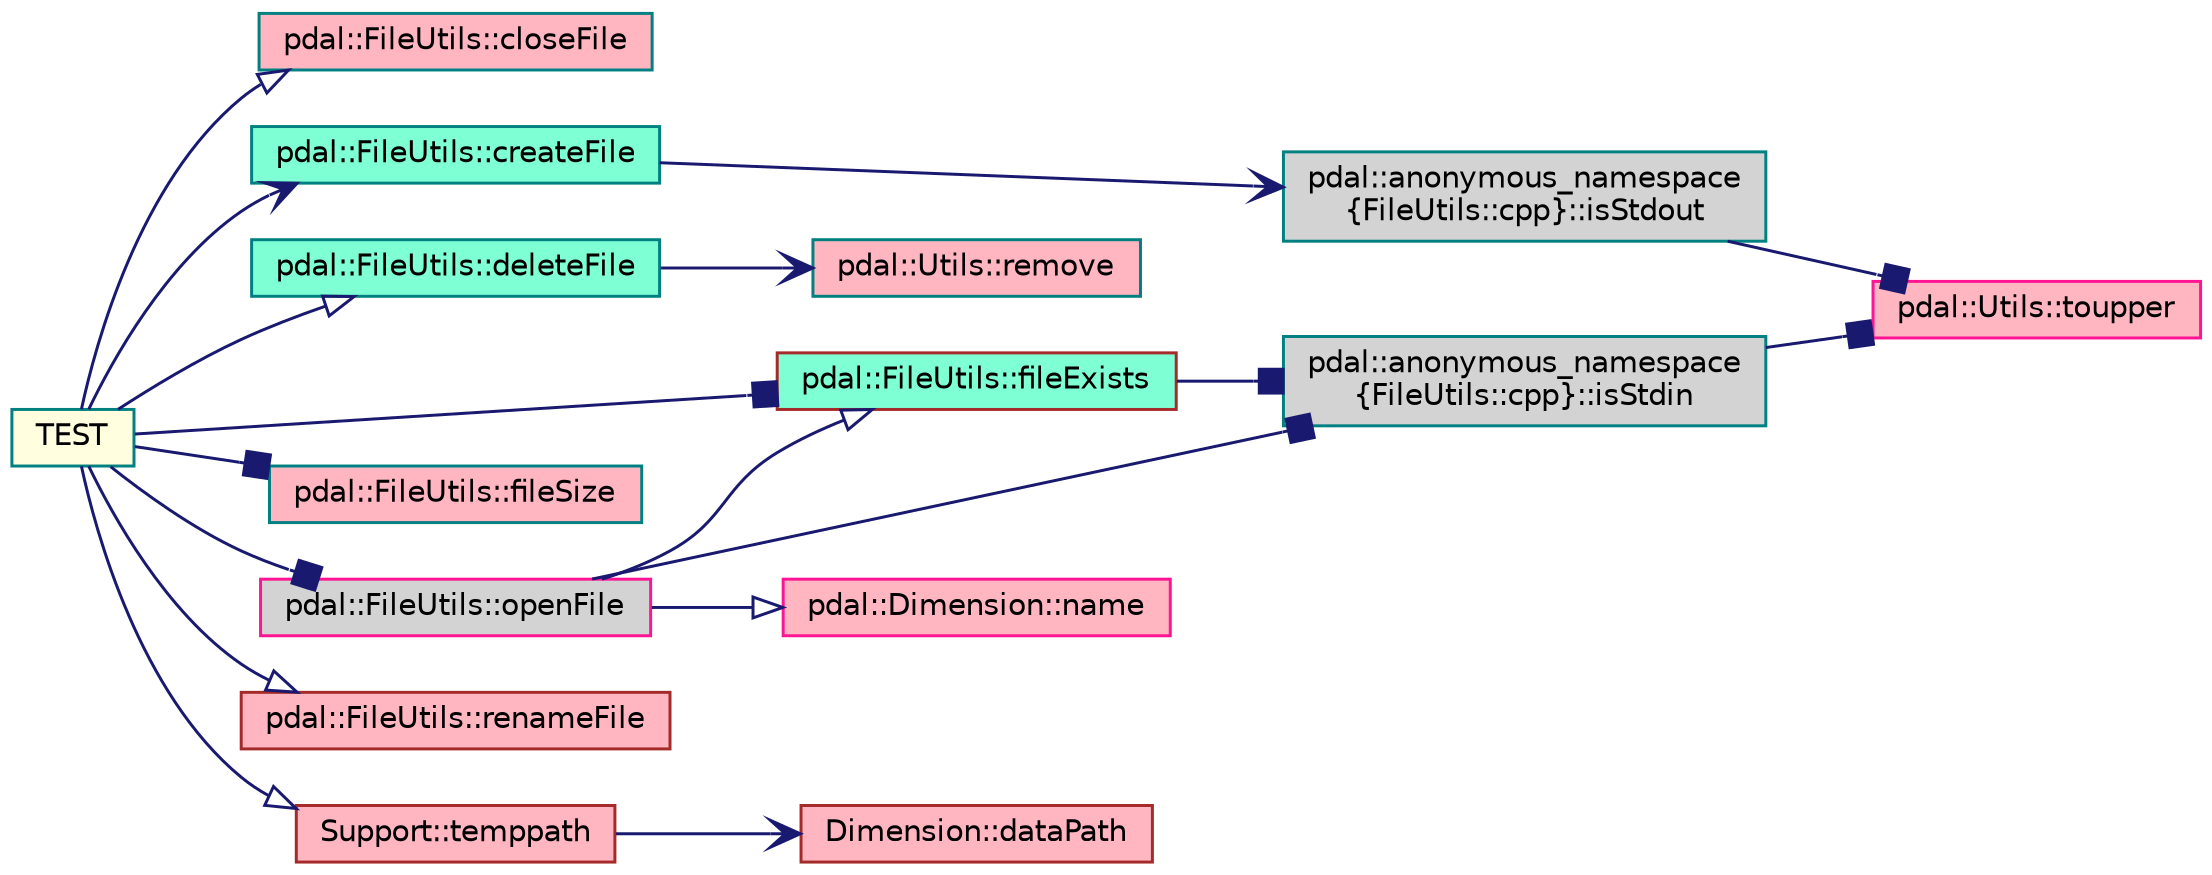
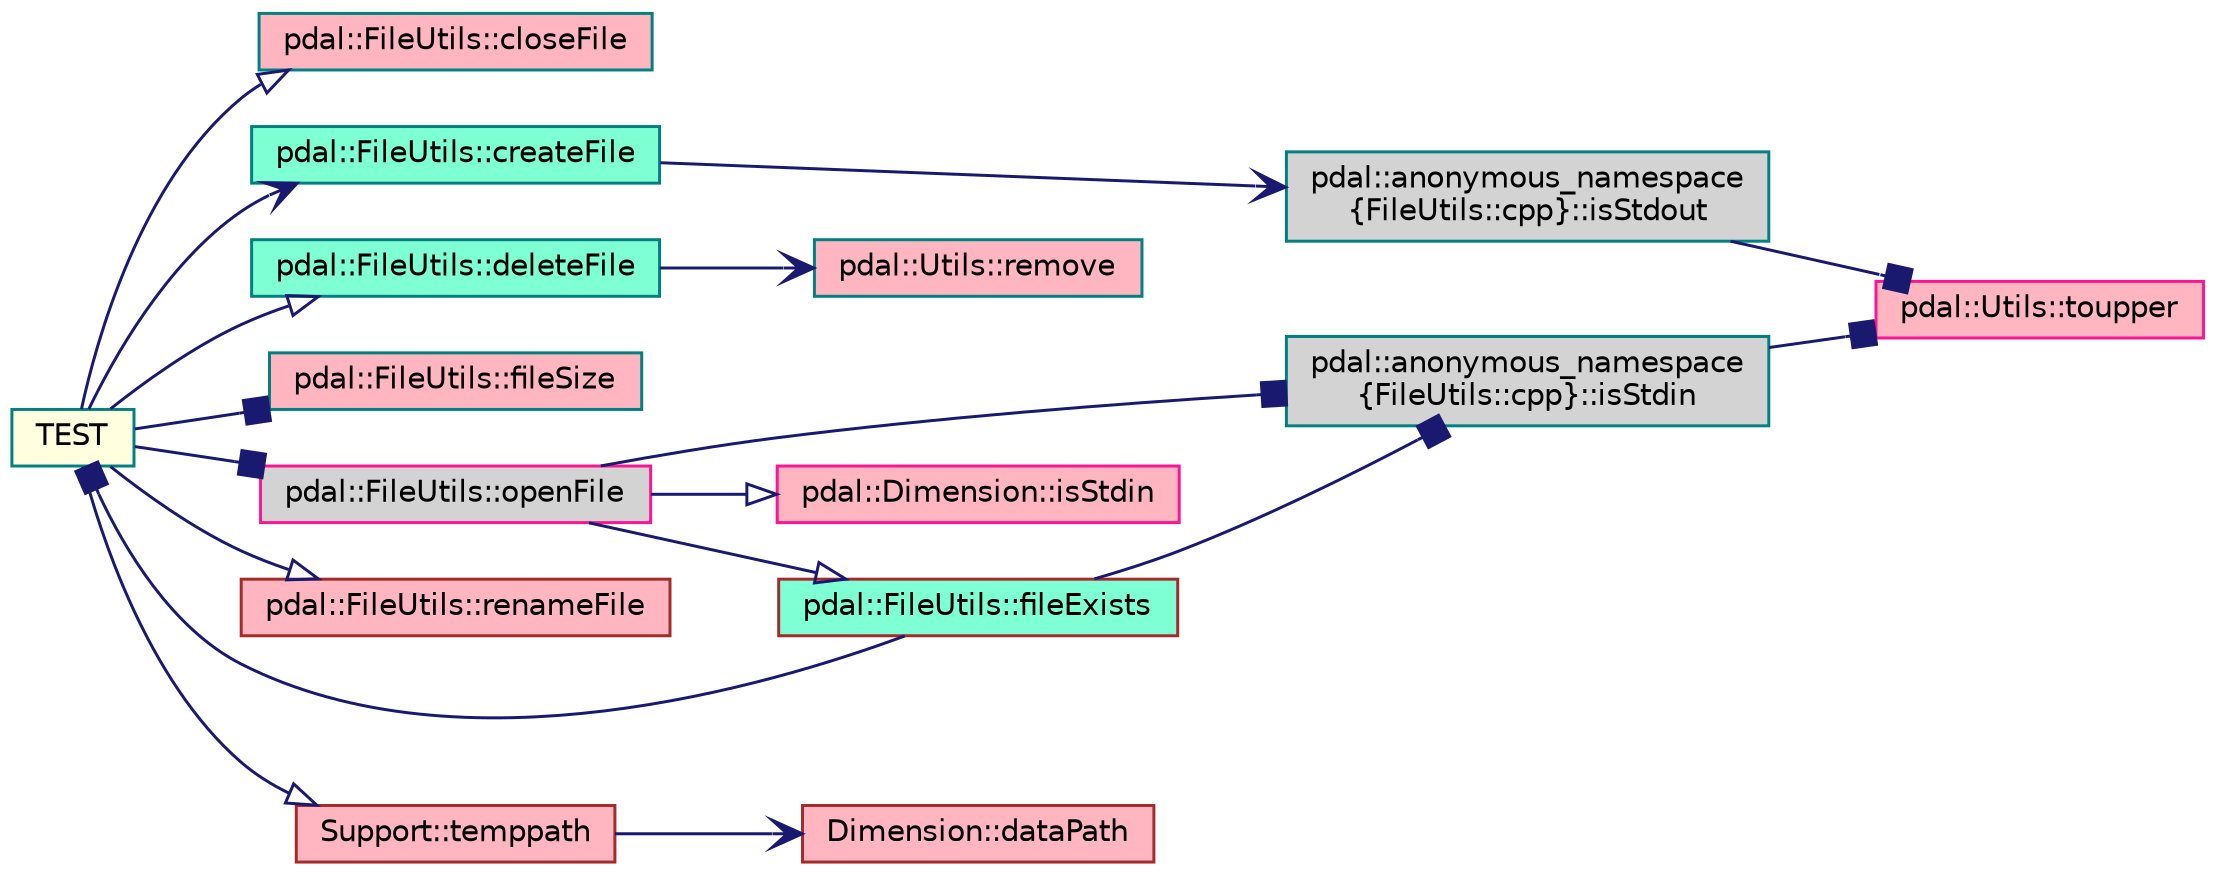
edge "TEST" -> "pdal::FileUtils::fileExists": reversed
node "pdal::Dimension::name": label "pdal::Dimension::name" -> "pdal::Dimension::isStdin"
